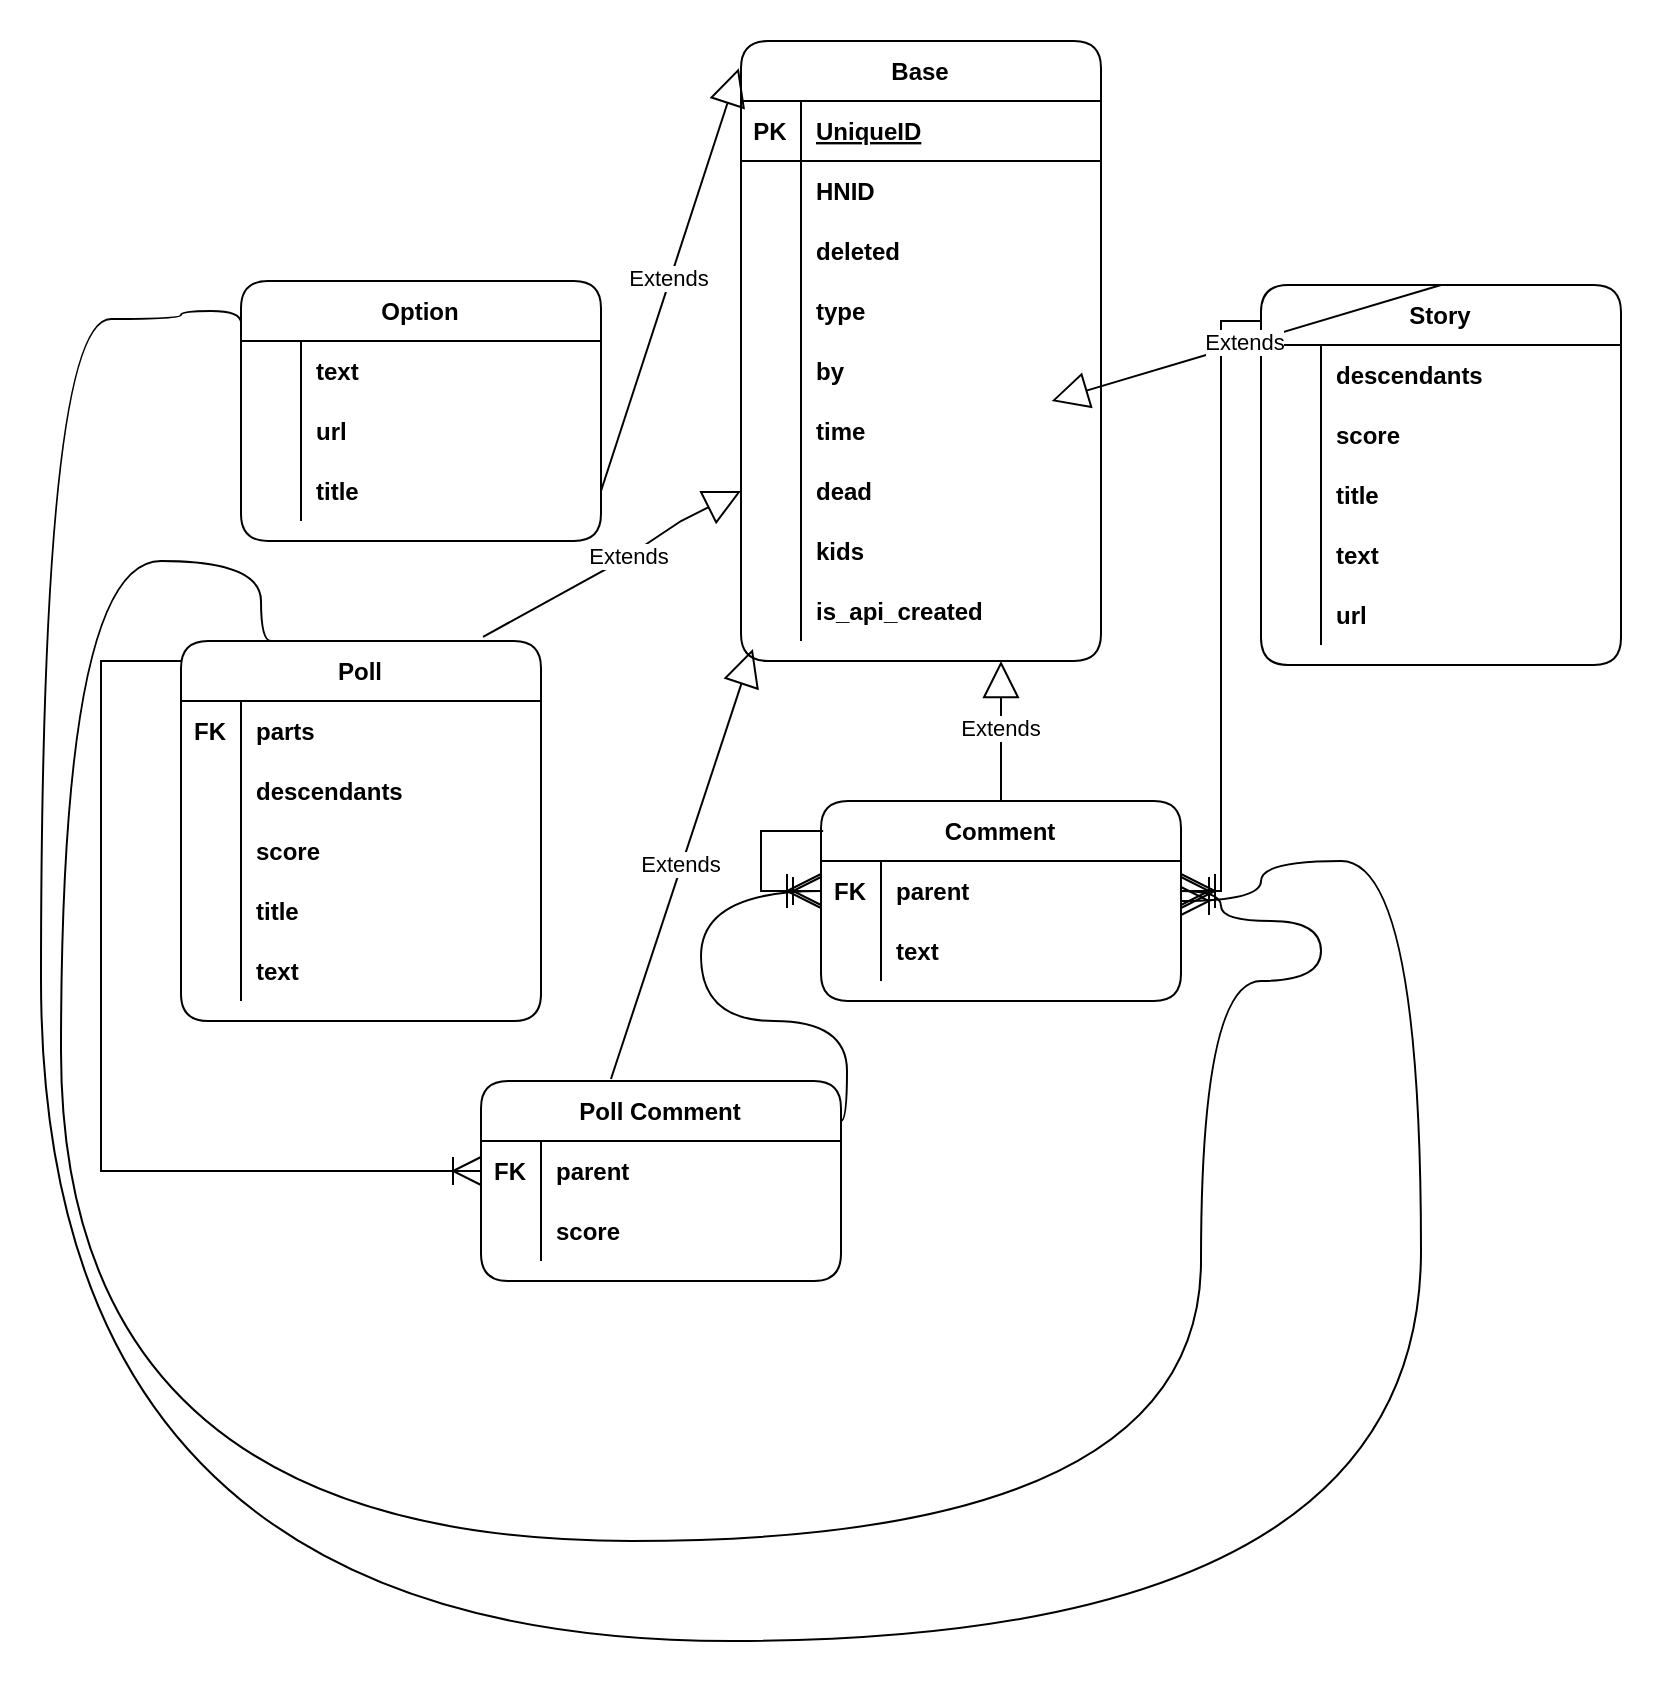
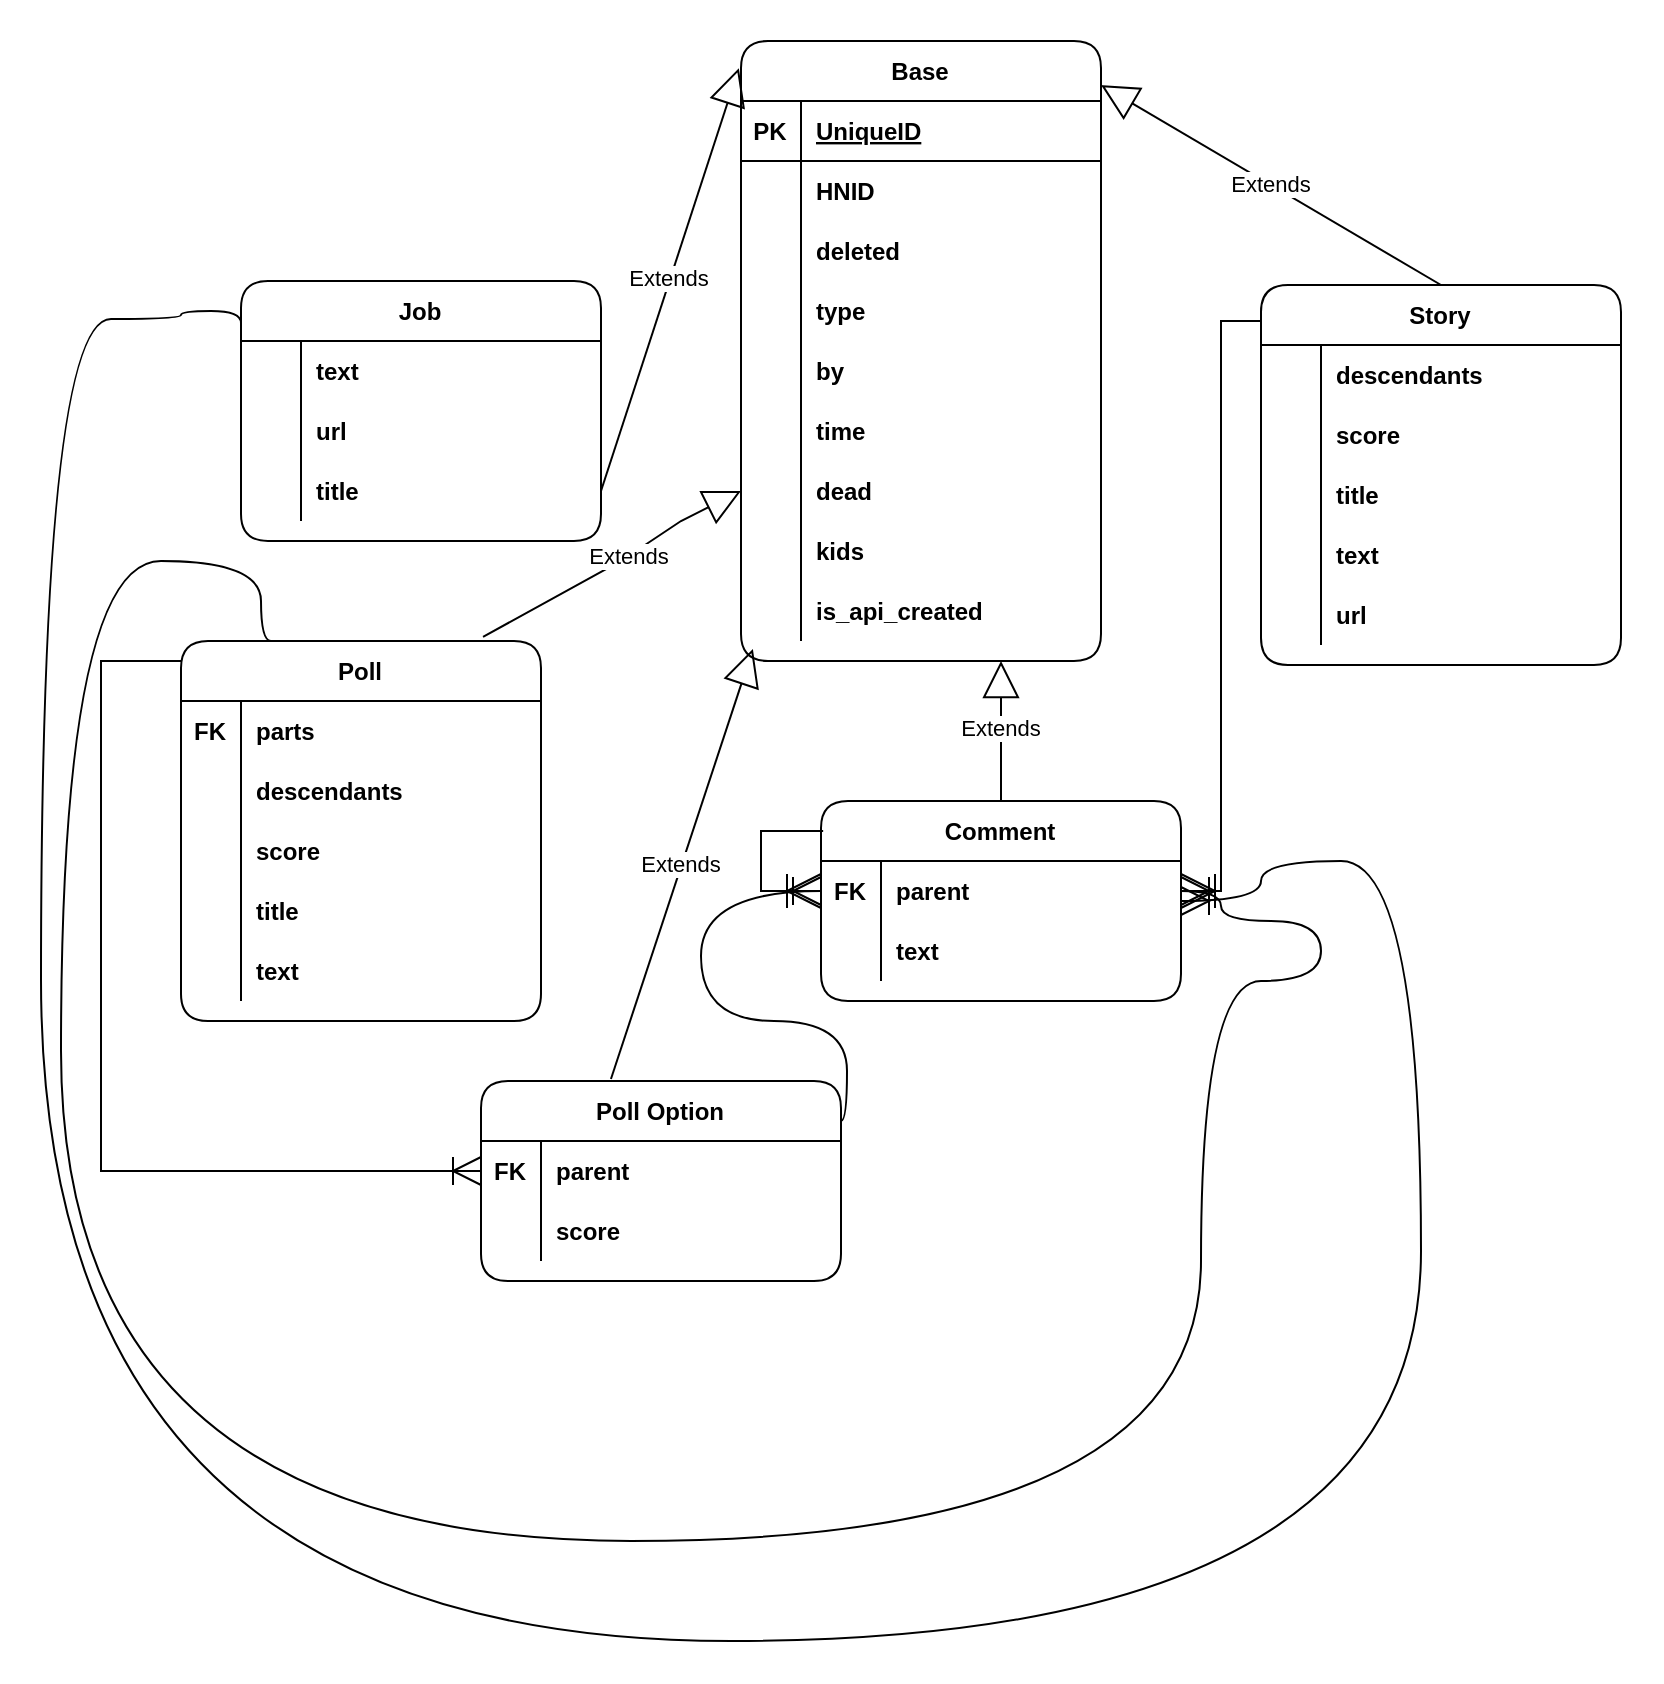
edge "Story" -> "time": now "Story" -> "Base"
node "Option": label "Option" -> "Job"
node "Poll Comment": label "Poll Comment" -> "Poll Option"
